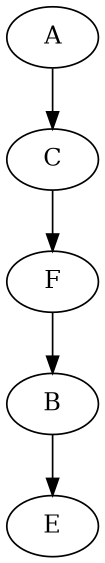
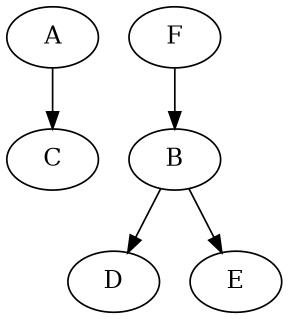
edge "C" -> "F": removed
node "D": added
